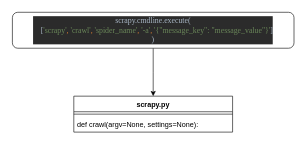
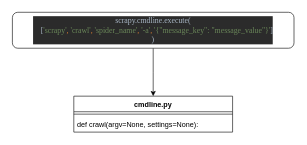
node "scrapy.py": label "scrapy.py" -> "cmdline.py"
